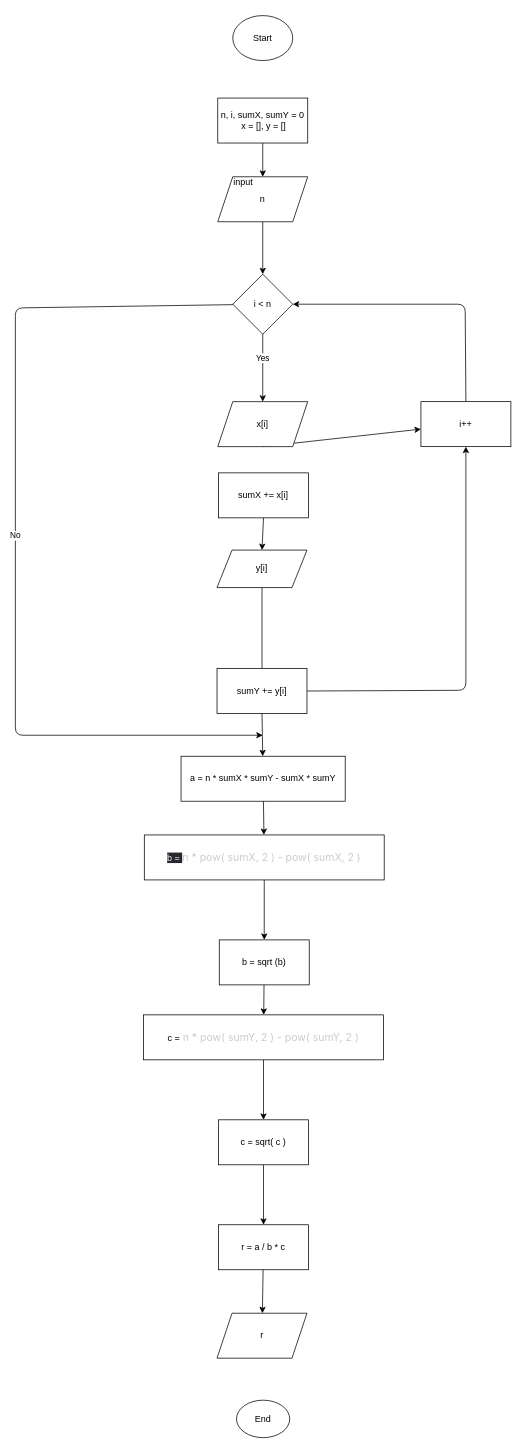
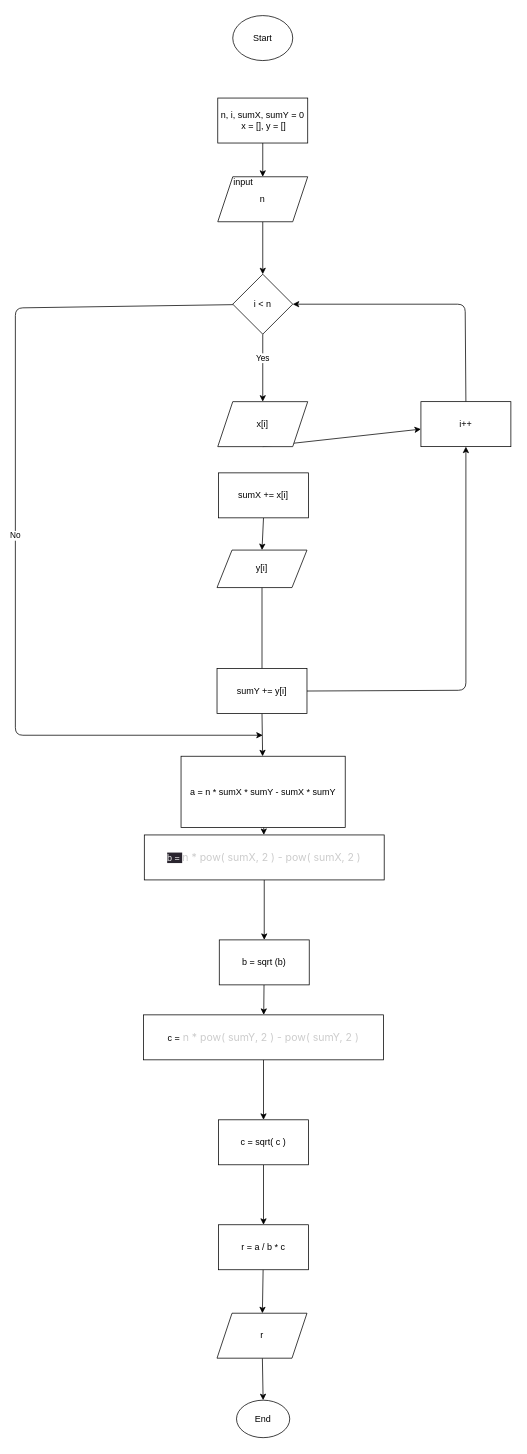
node "a = n * sumX * sumY - sumX * sumY": size 164x45 -> 164x71
edge "r" -> "End": added
